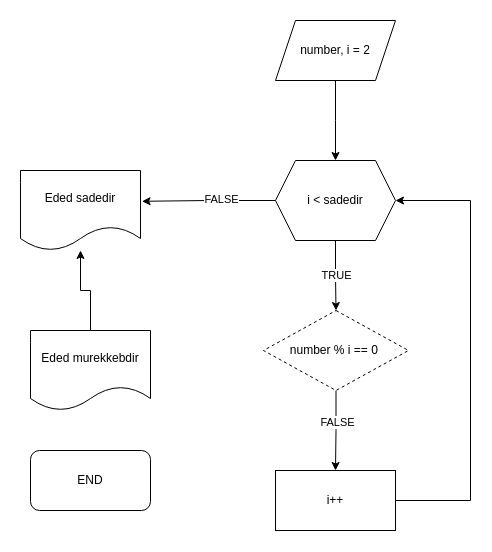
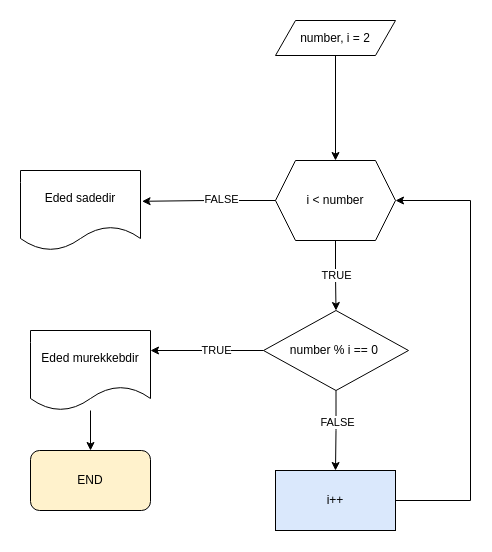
node "number, i = 2": size 120x60 -> 120x35
node "i < sadedir": label "i < sadedir" -> "i < number"
edge "Eded murekkebdir" -> "Eded sadedir": now "Eded murekkebdir" -> "END"
edge "number % i == 0" -> "Eded murekkebdir": added, label "TRUE"
node "number % i == 0": style dashed -> solid
node "END": fillcolor #ffffff -> #fff2cc
node "i++": fillcolor #ffffff -> #dae8fc
